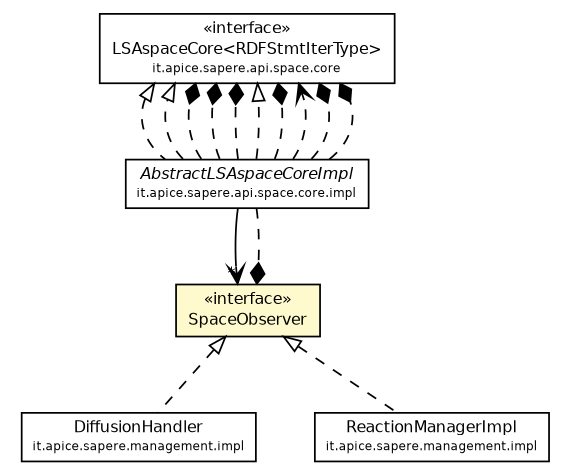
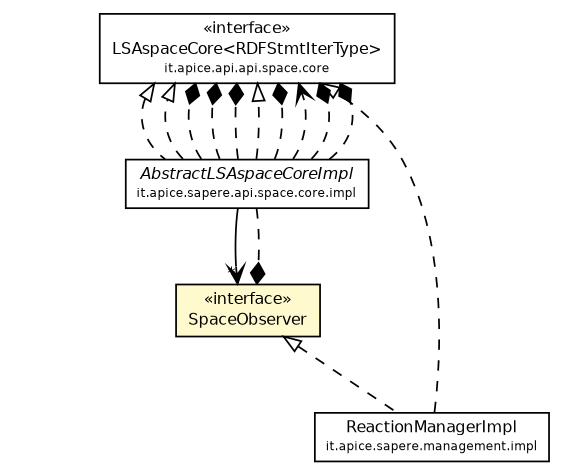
node "LSAspaceCore<RDFStmtIterType>": text "it.apice.sapere.api.space.core" -> "it.apice.api.api.space.core"
edge "ReactionManagerImpl" -> "LSAspaceCore<RDFStmtIterType>": added
node "DiffusionHandler": removed
